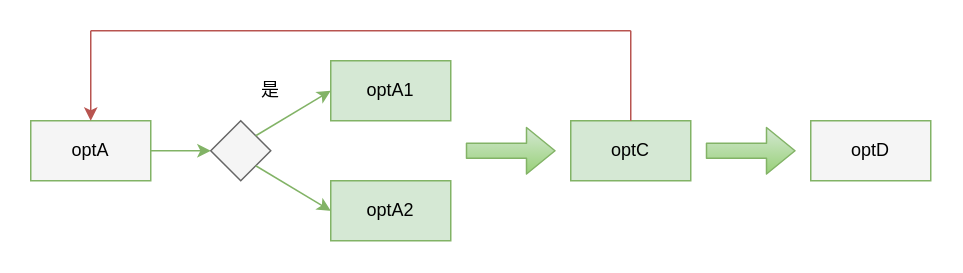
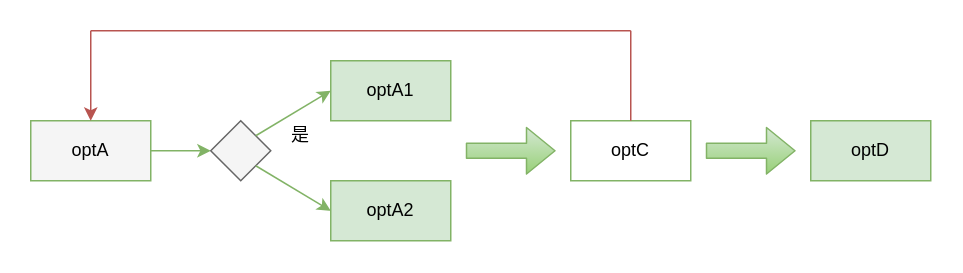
node "是": moved (271, 91) -> (301, 136)
node "optC": fillcolor #d5e8d4 -> #ffffff
node "optD": fillcolor #f5f5f5 -> #d5e8d4
